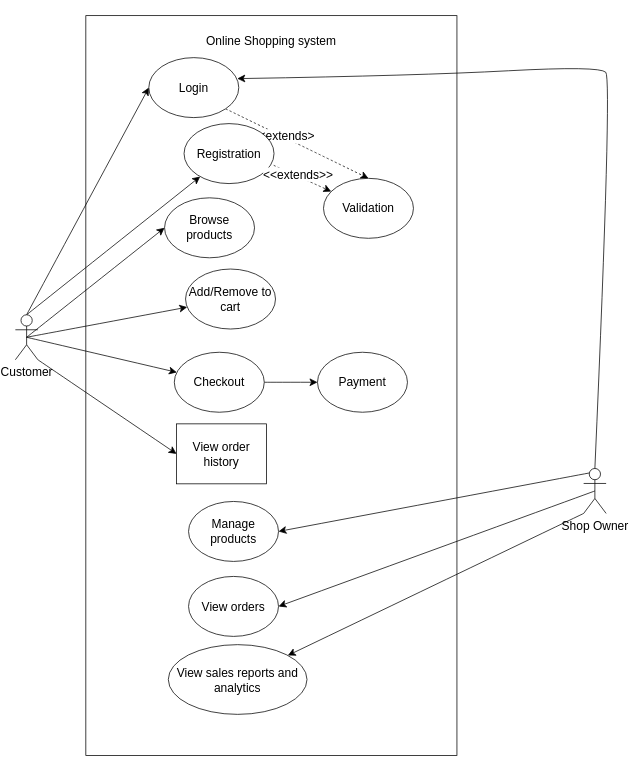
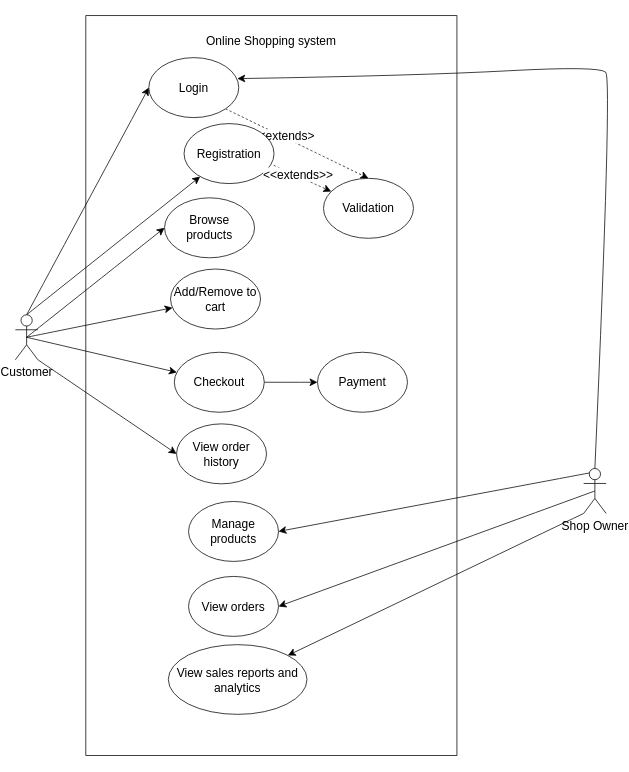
node "Add/Remove to cart": moved (231, 299) -> (216, 299)
node "View order history": shape rectangle -> ellipse
